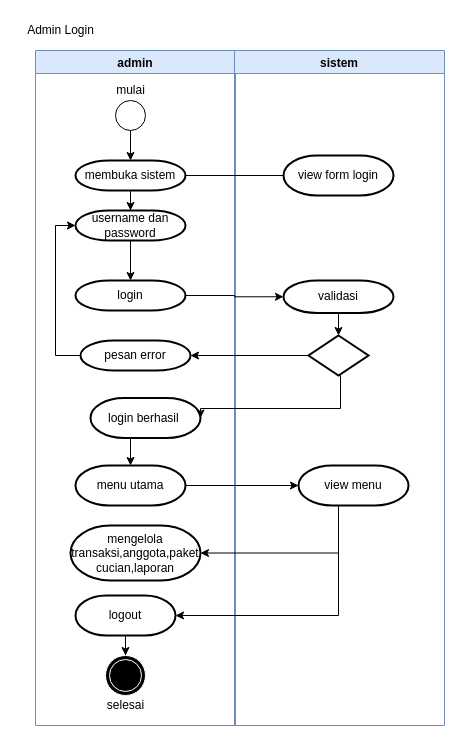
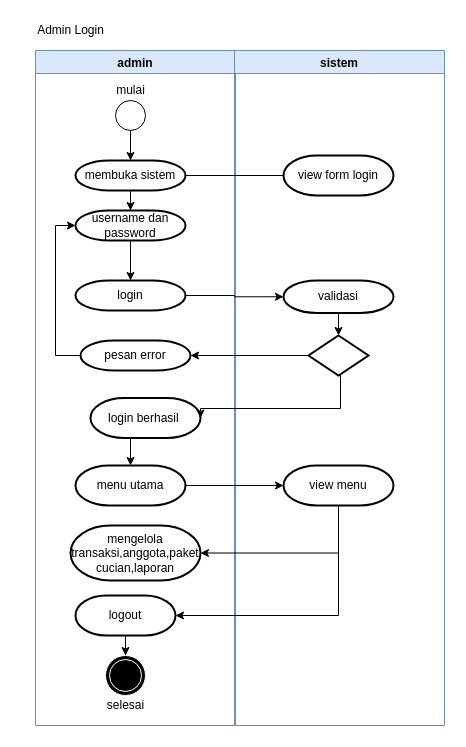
node "Admin Login": moved (61, 31) -> (71, 31)
node "view menu": moved (354, 486) -> (339, 486)
